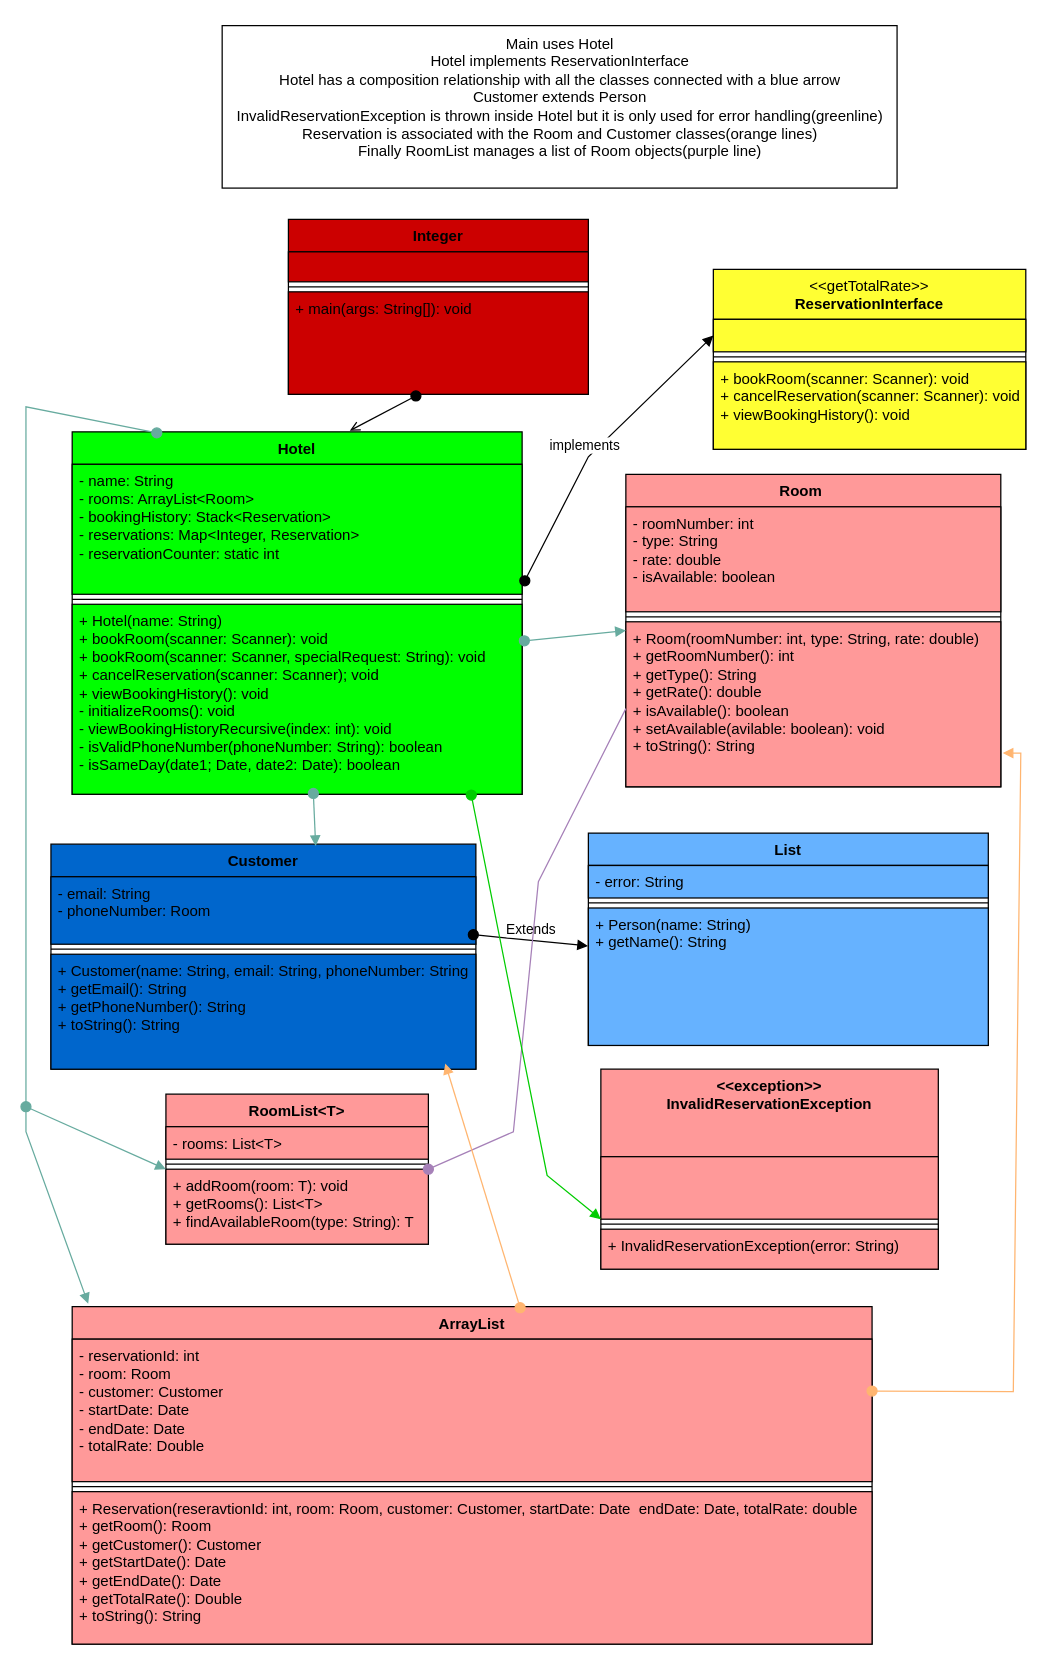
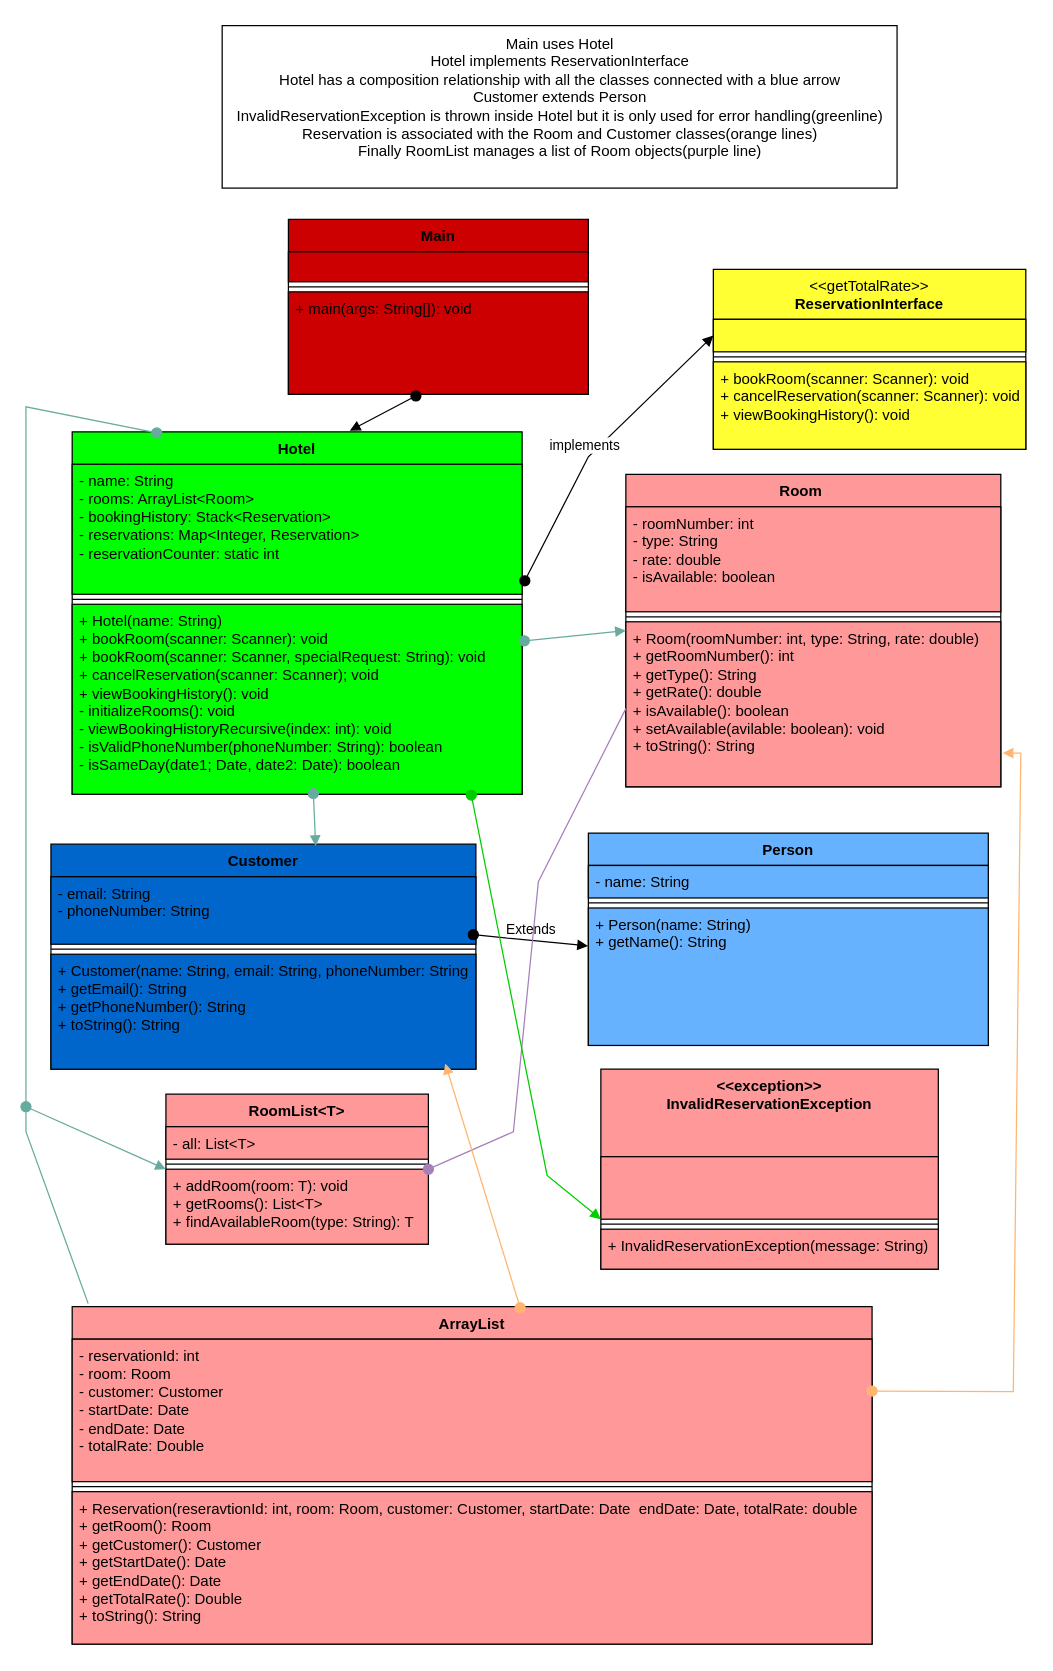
node "Integer": label "Integer" -> "Main"
edge "+ main(args: String[]): void" -- "Hotel": arrowhead open -> block
node "List": label "List" -> "Person"
node "- error: String": label "- error: String" -> "- name: String"
node "- email: String - phoneNumber: Room": label "- email: String - phoneNumber: Room" -> "- email: String - phoneNumber: String"
node "- rooms: List<T>": label "- rooms: List<T>" -> "- all: List<T>"
node "+ InvalidReservationException(error: String)": label "+ InvalidReservationException(error: String)" -> "+ InvalidReservationException(message: String)"
edge "Hotel" -- "ArrayList": arrowhead block -> none
